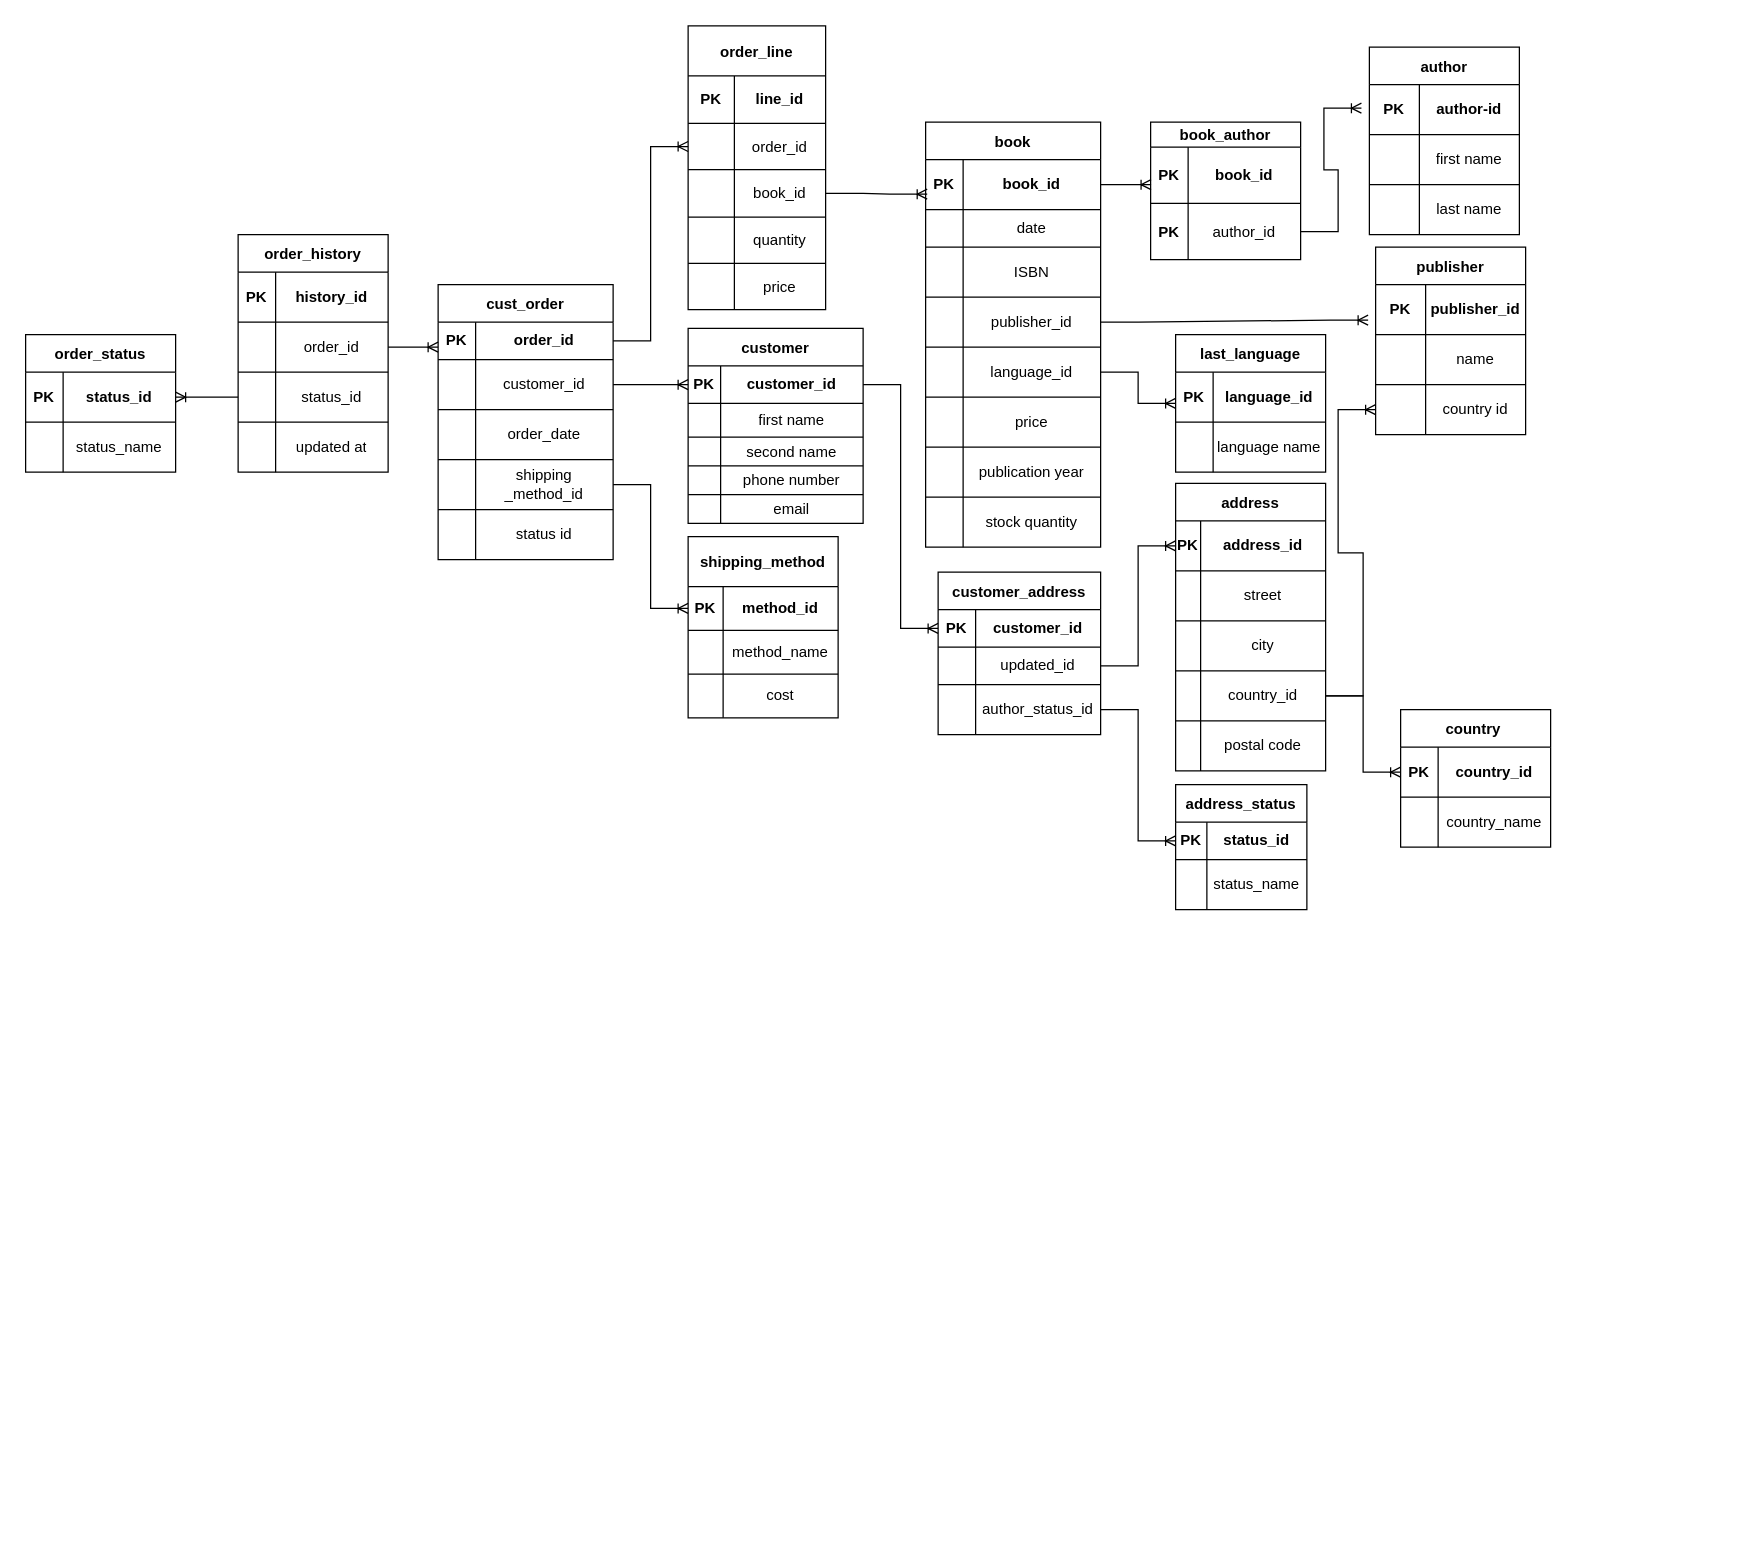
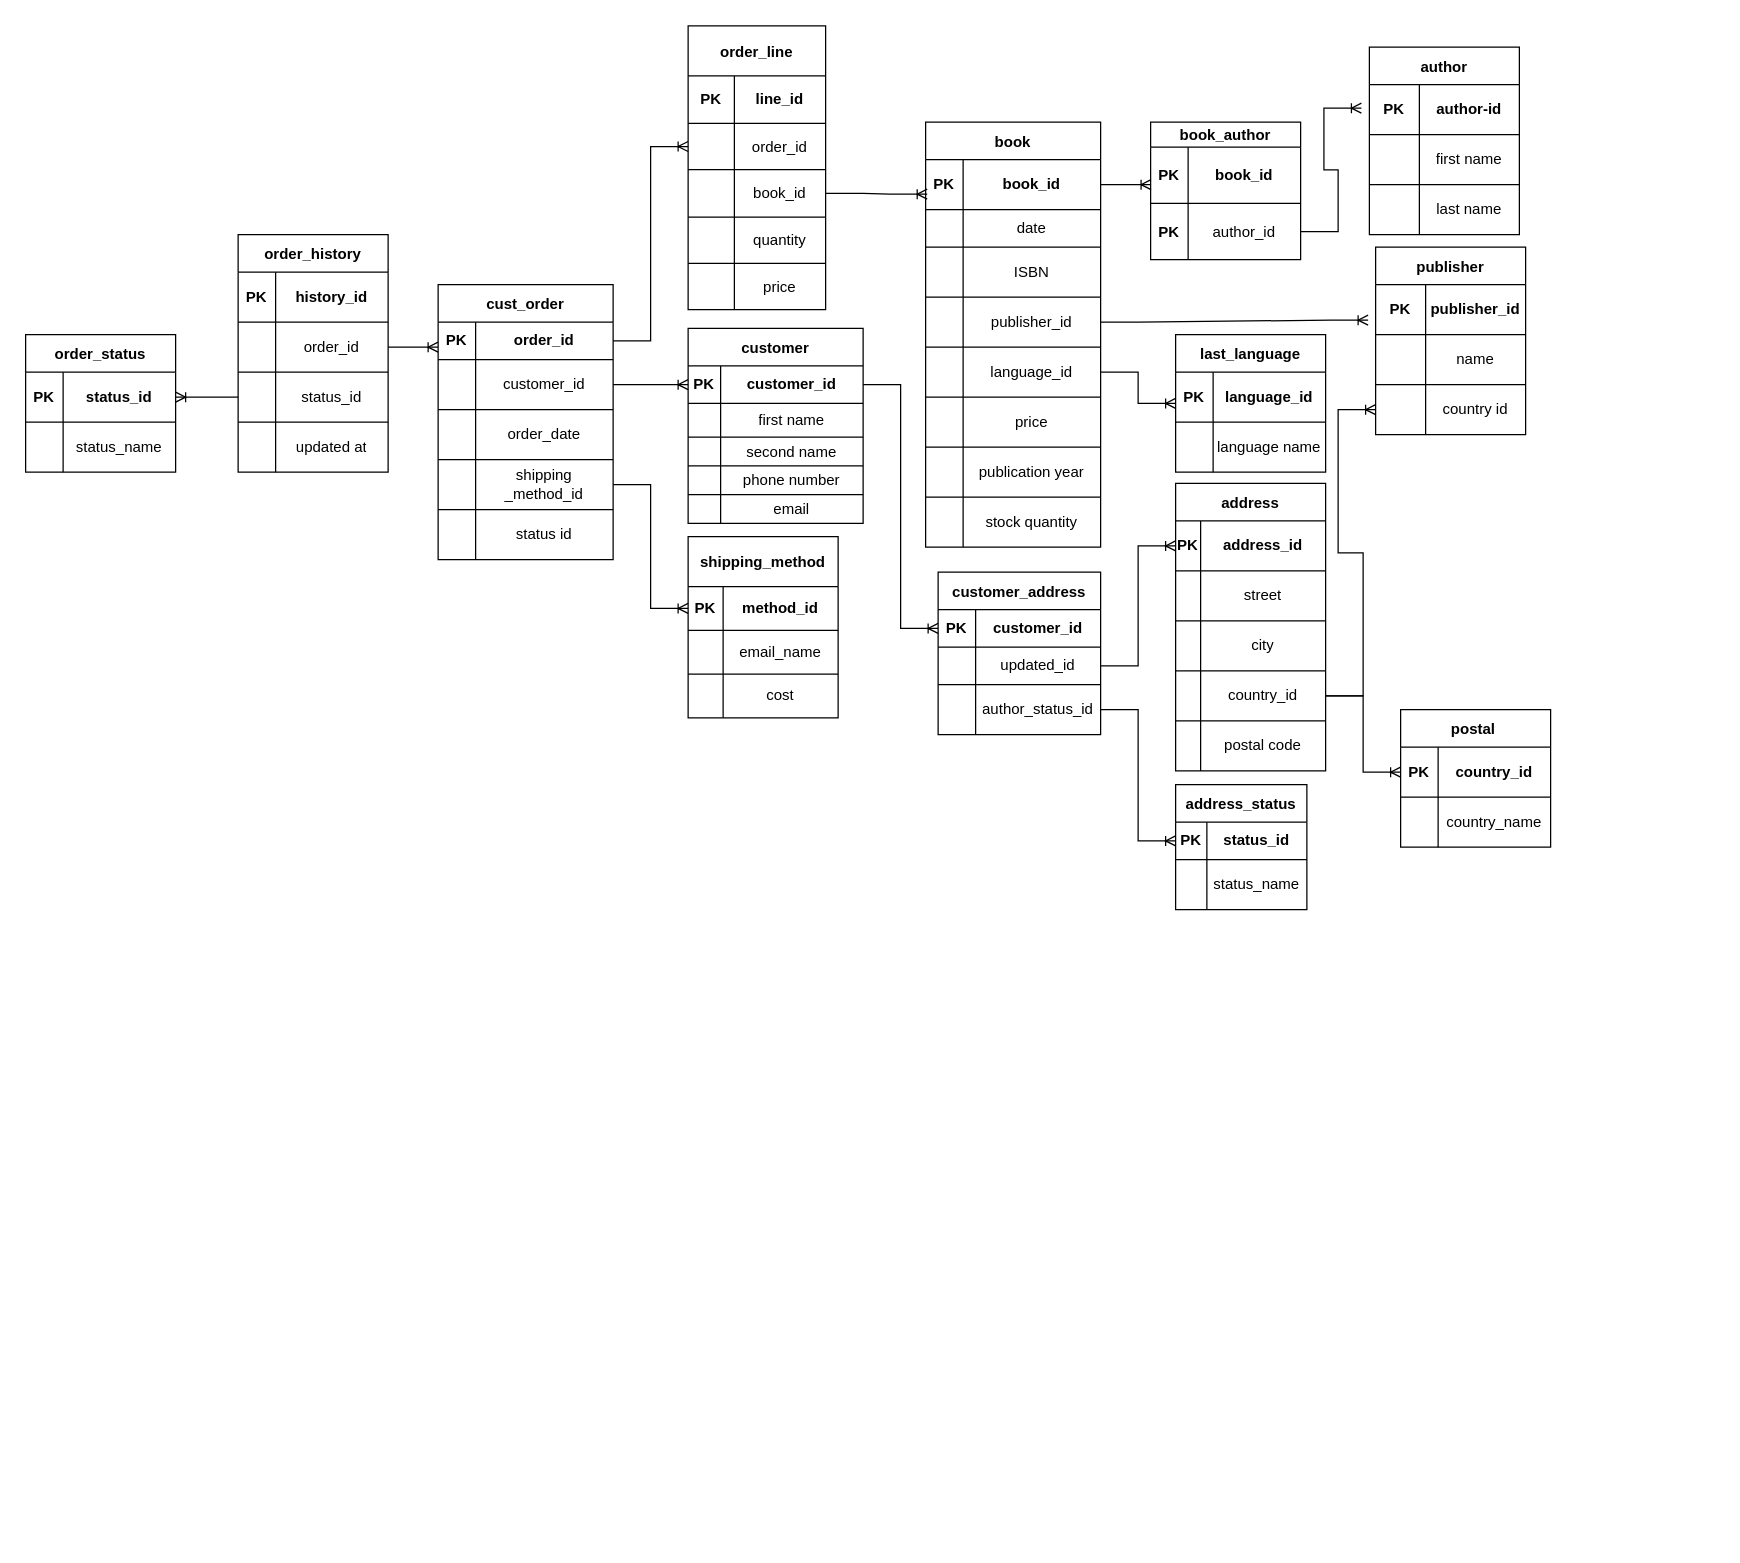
node "method_name": label "method_name" -> "email_name"
node "country": label "country" -> "postal"
